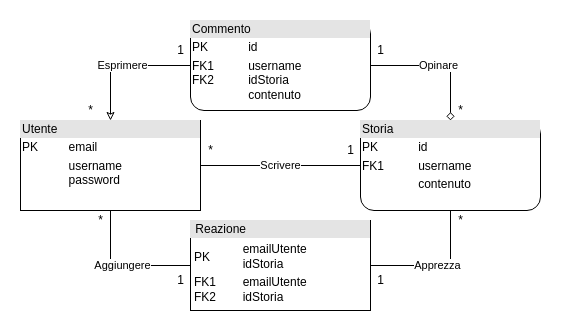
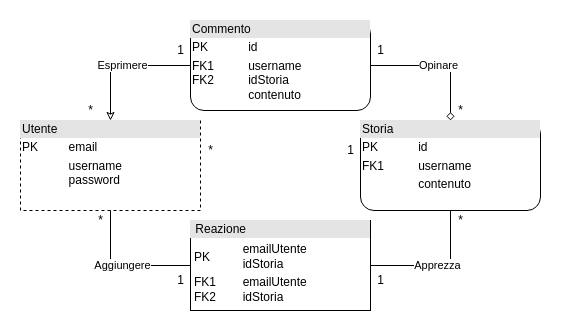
node "Utente PK email username password": style solid -> dashed
edge "Utente PK email username password" -- "Storia PK id FK1 username contenuto": removed, label "Scrivere"
